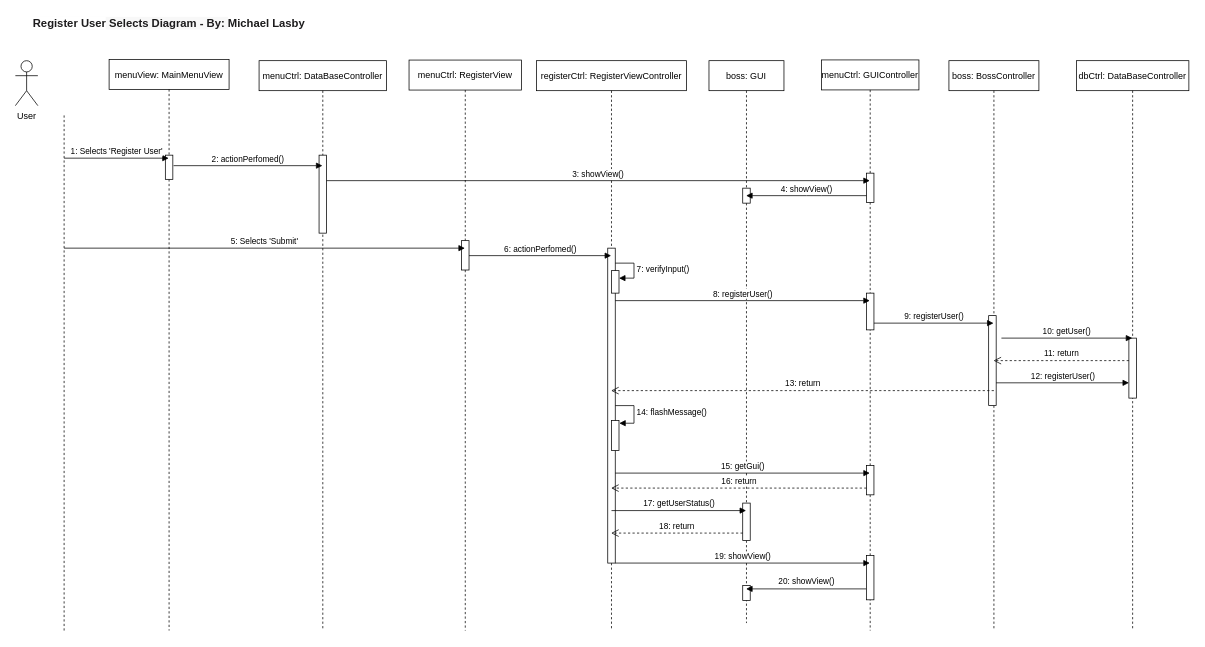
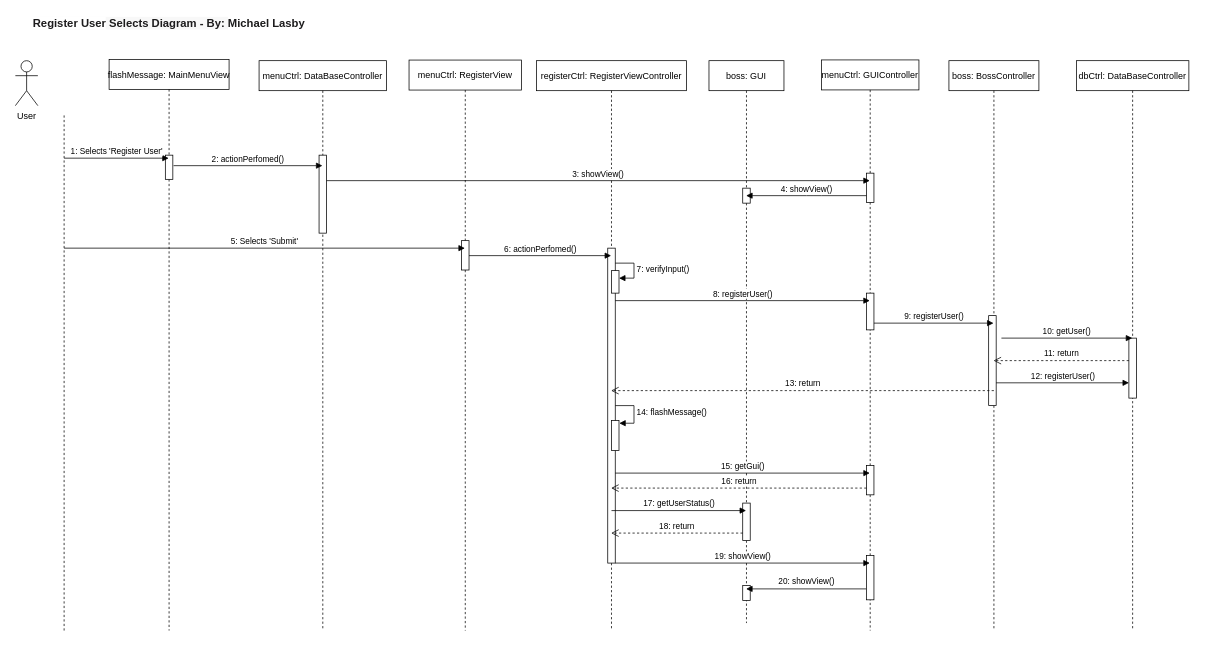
node "menuView: MainMenuView": label "menuView: MainMenuView" -> "flashMessage: MainMenuView"
